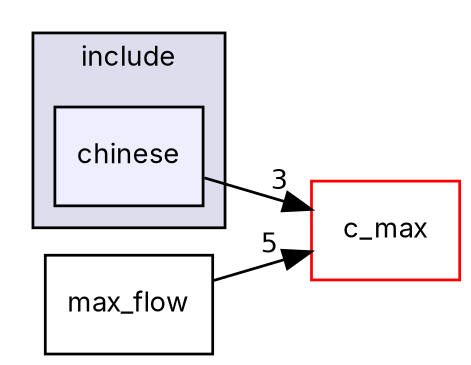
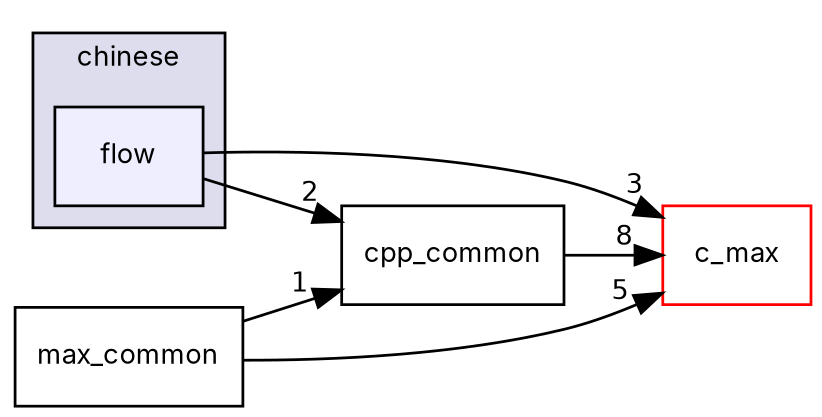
cluster "include": label "include" -> "chinese"
node "chinese": label "chinese" -> "flow"
node "cpp_common": added
node "max_flow": label "max_flow" -> "max_common"
